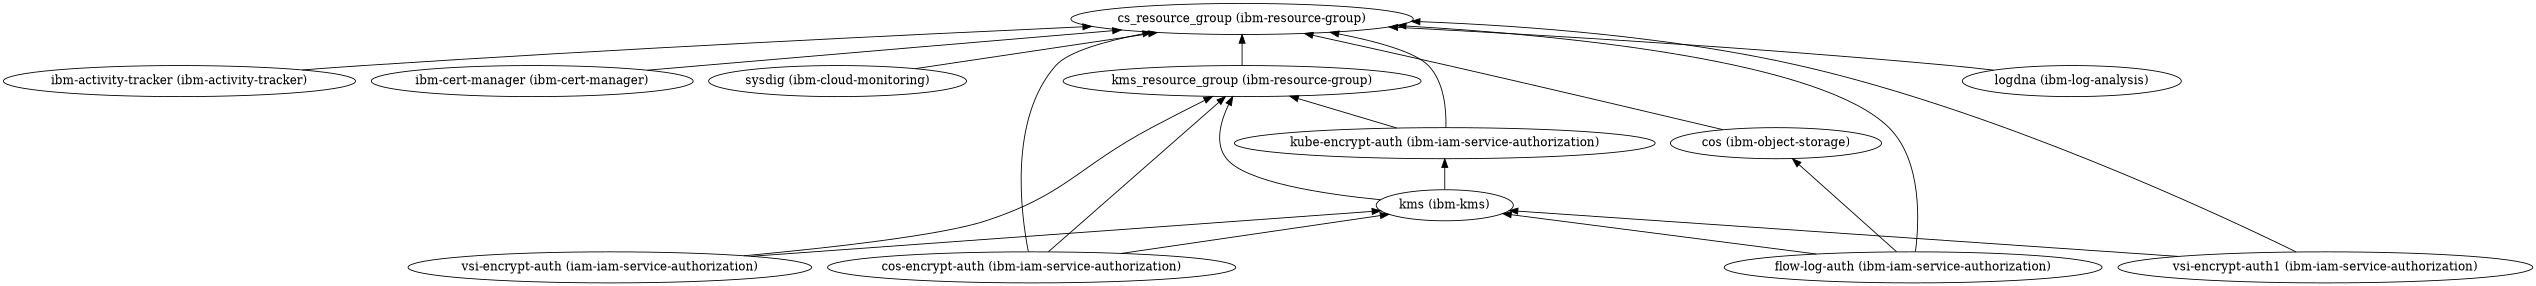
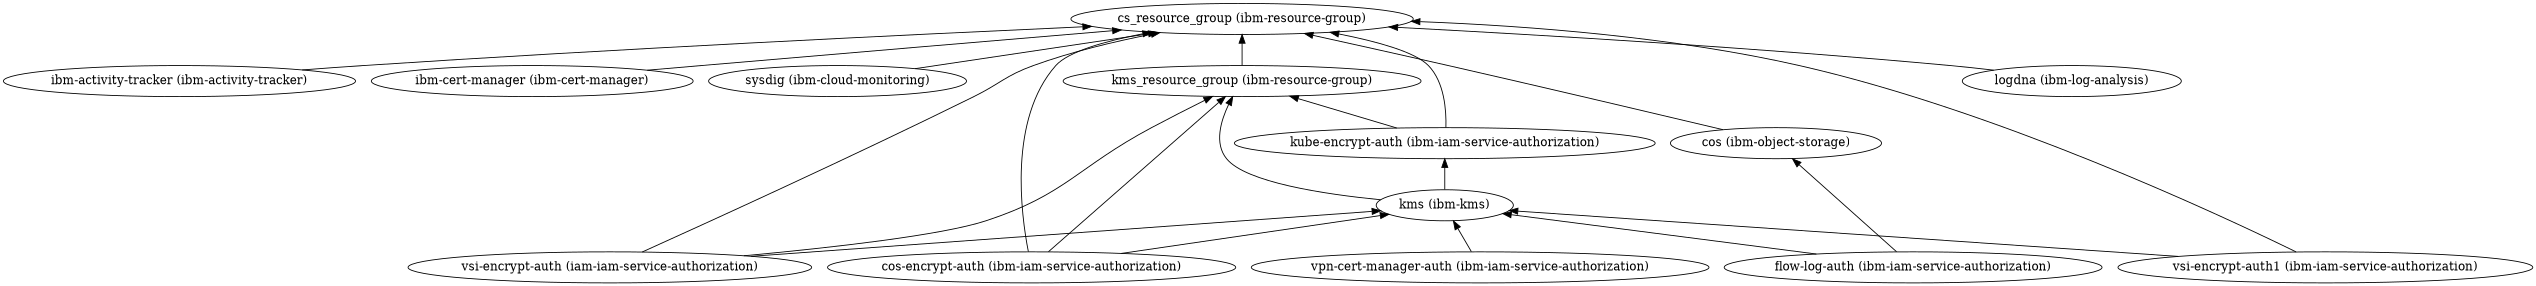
edge "flow-log-auth (ibm-iam-service-authorization)" -> "cs_resource_group (ibm-resource-group)": now "vsi-encrypt-auth (iam-iam-service-authorization)" -> "cs_resource_group (ibm-resource-group)"
node "vpn-cert-manager-auth (ibm-iam-service-authorization)": added
